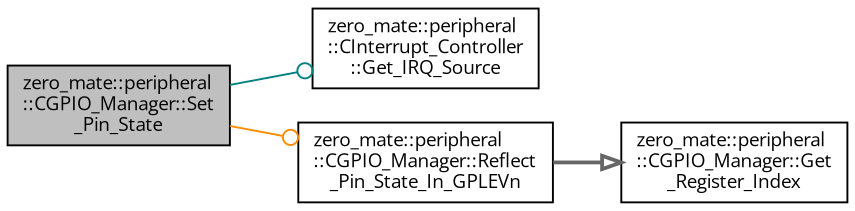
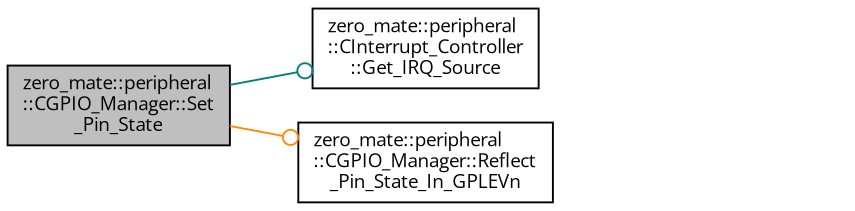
node "zero_mate::peripheral ::CGPIO_Manager::Get _Register_Index": removed
